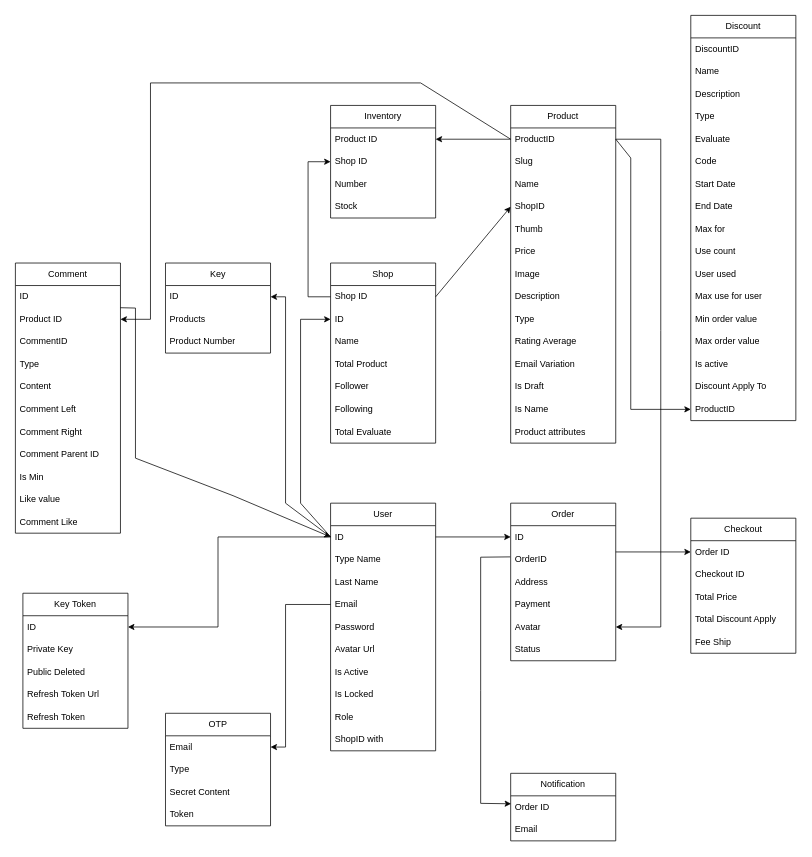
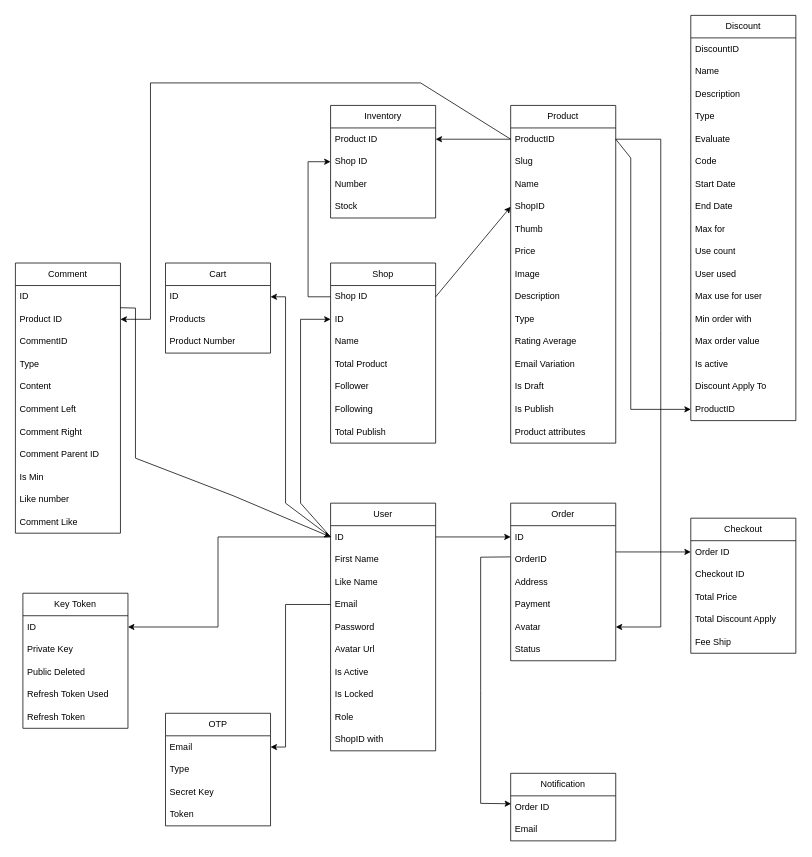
node "Key": label "Key" -> "Cart"
node "Min order value": label "Min order value" -> "Min order with"
node "Is Name": label "Is Name" -> "Is Publish"
node "Total Evaluate": label "Total Evaluate" -> "Total Publish"
node "Like value": label "Like value" -> "Like number"
node "Type Name": label "Type Name" -> "First Name"
node "Last Name": label "Last Name" -> "Like Name"
node "Refresh Token Url": label "Refresh Token Url" -> "Refresh Token Used"
node "Secret Content": label "Secret Content" -> "Secret Key"
